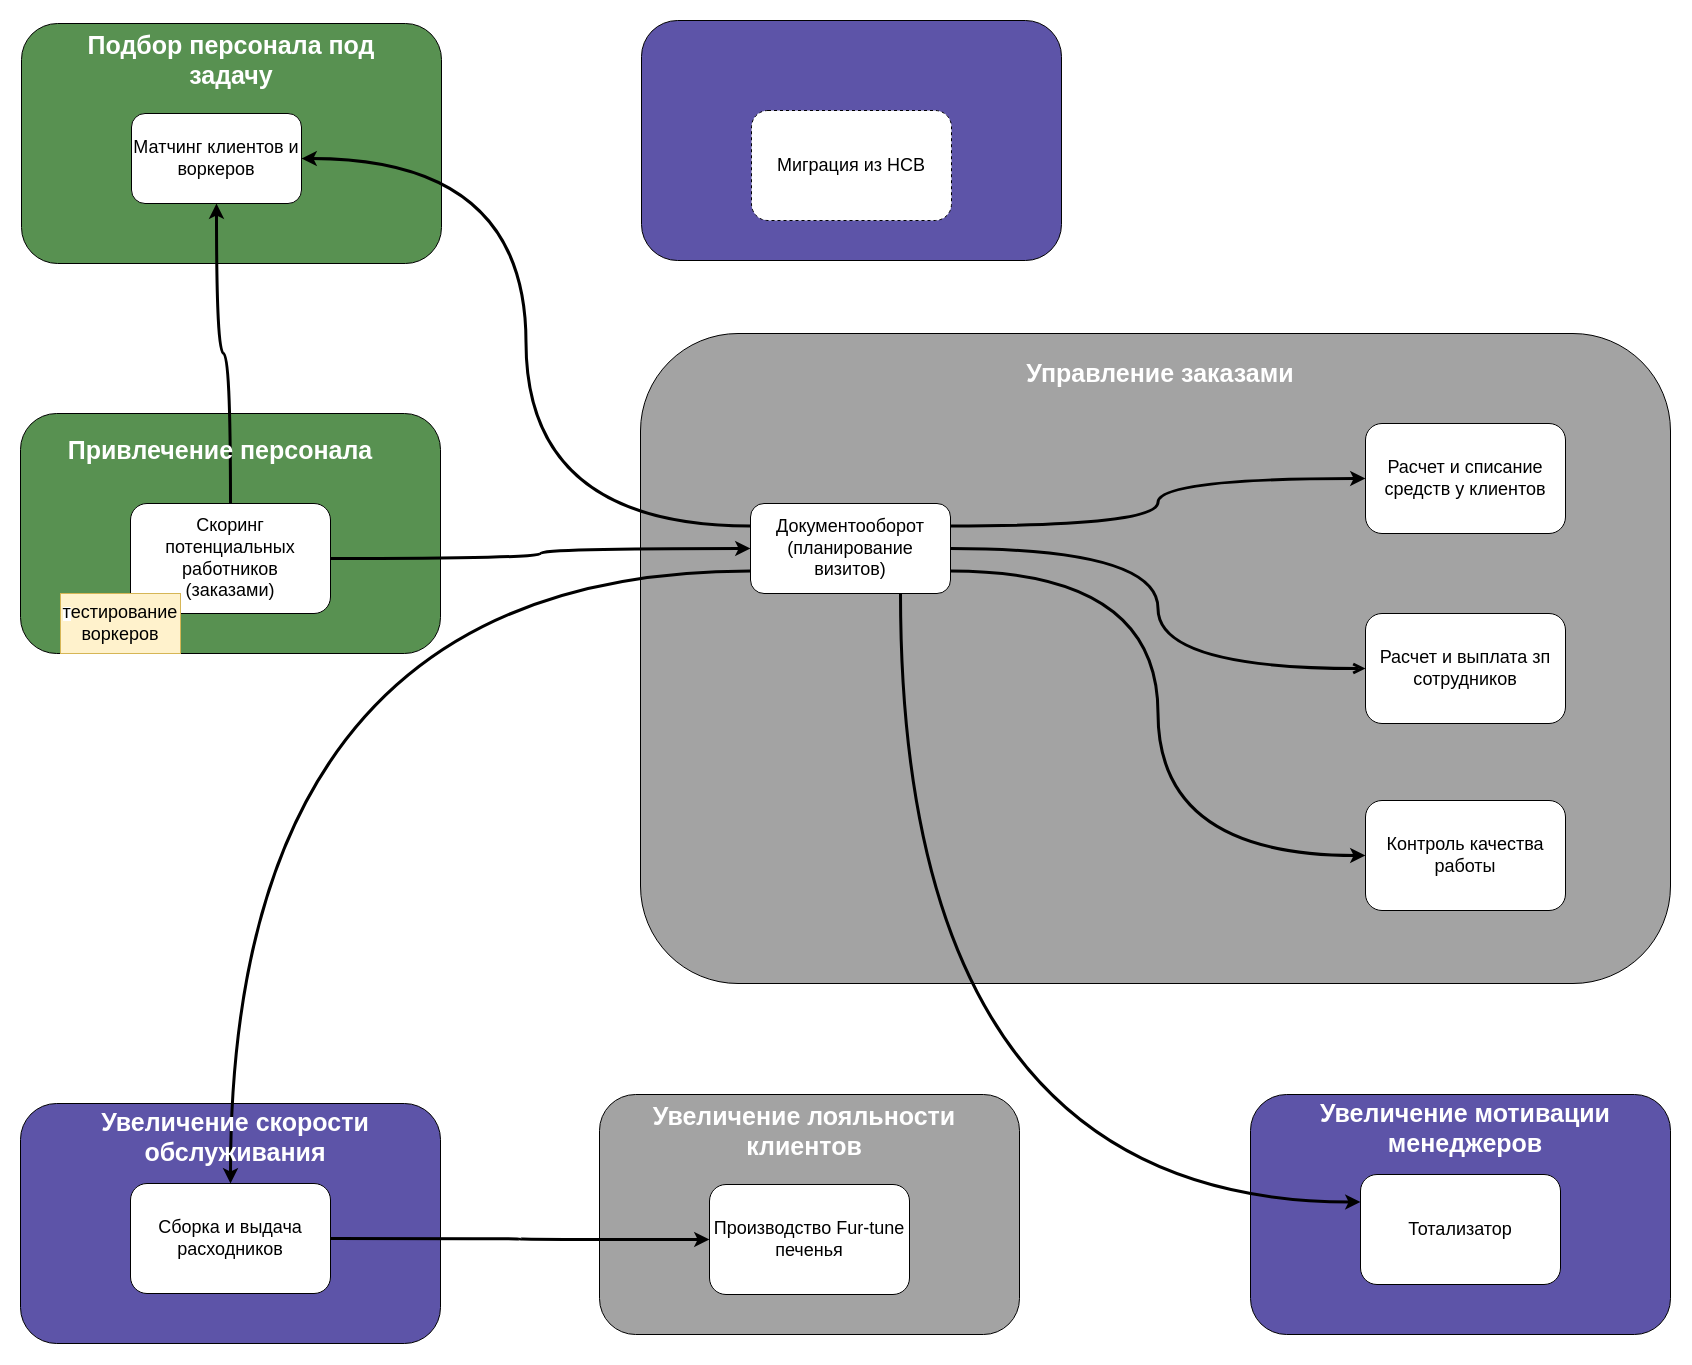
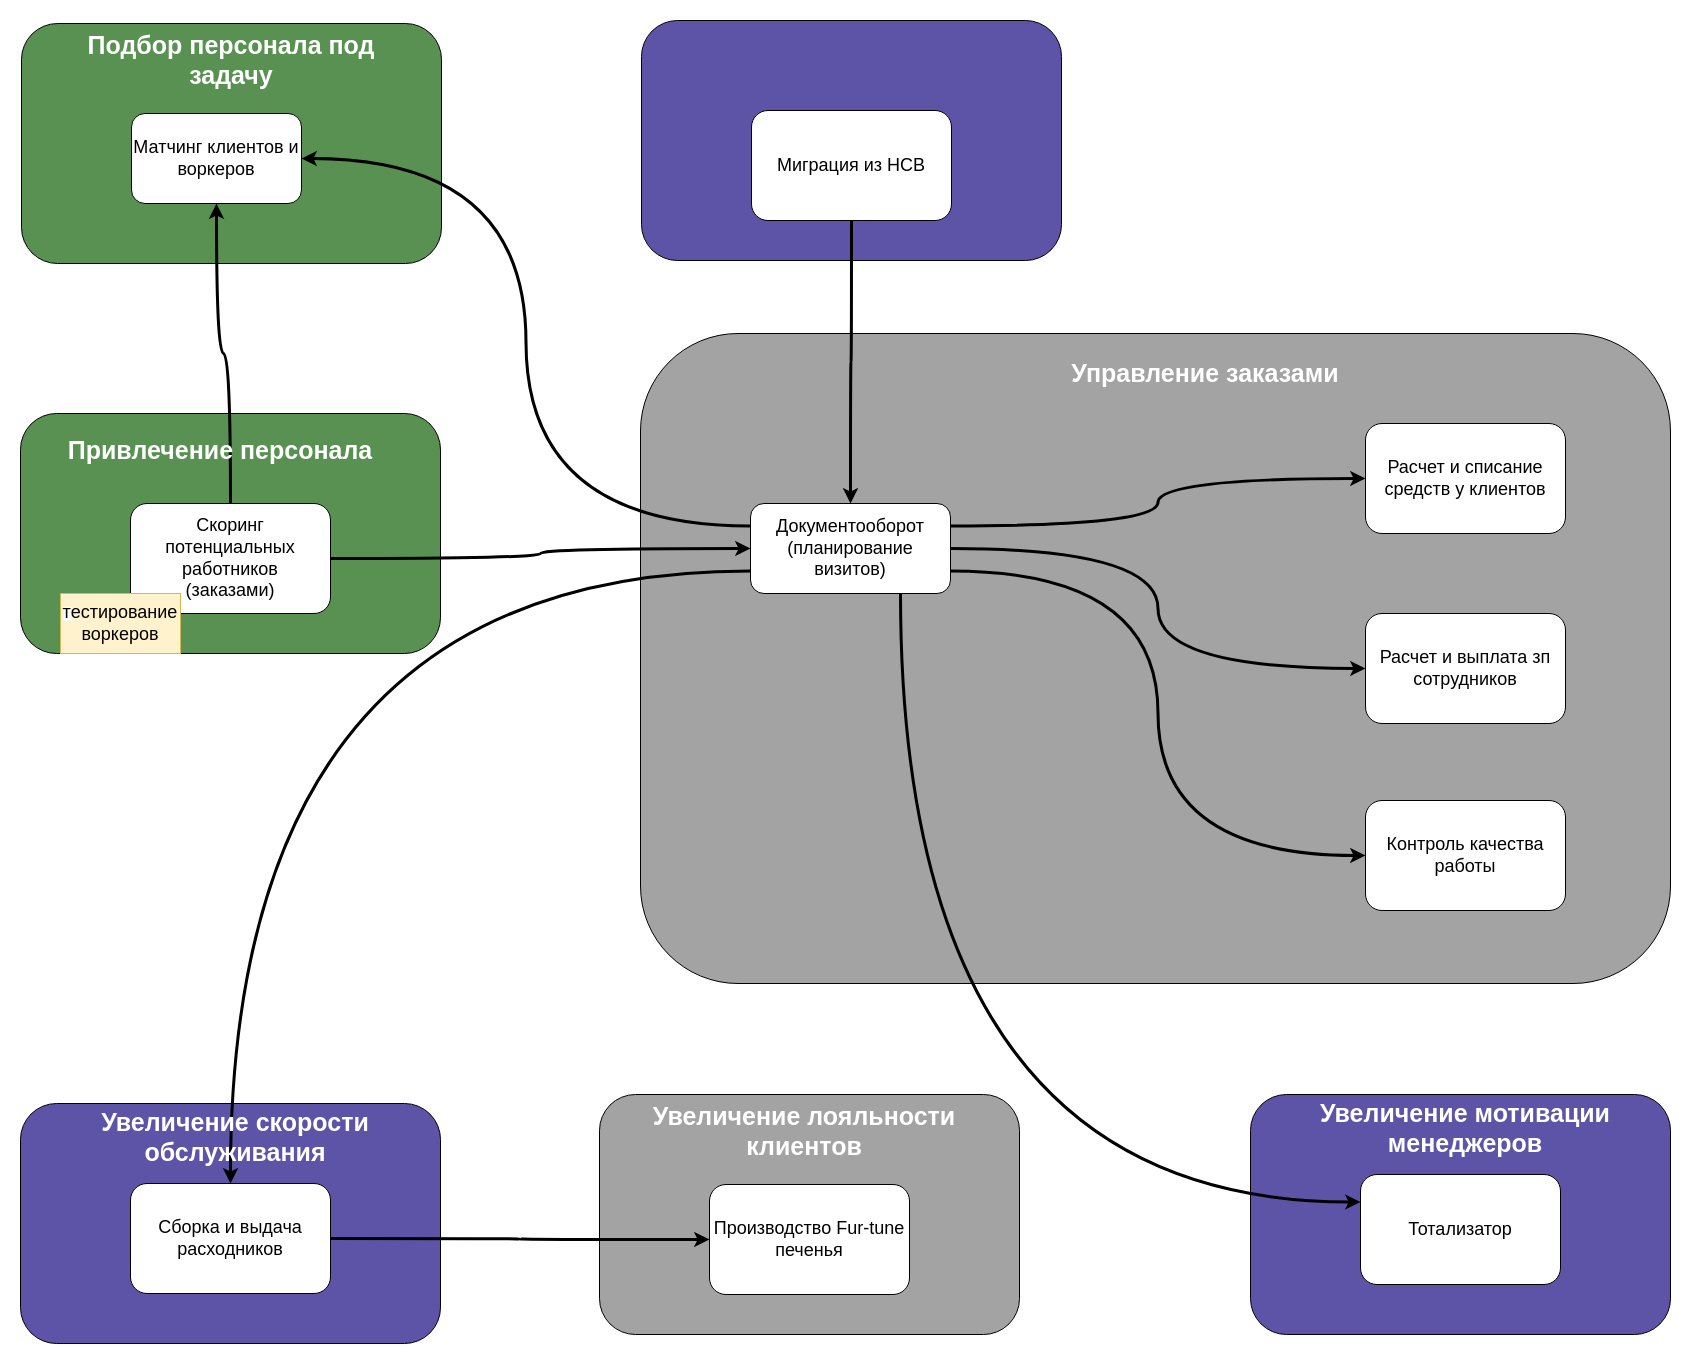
node "Миграция из HCB": style dashed -> solid
edge "Миграция из HCB" -> "Документооборот (планирование визитов)": added
node "Управление заказами": moved (1161, 373) -> (1206, 373)
edge "Документооборот (планирование визитов)" -> "Расчет и выплата зп сотрудников": arrowhead open -> classic
